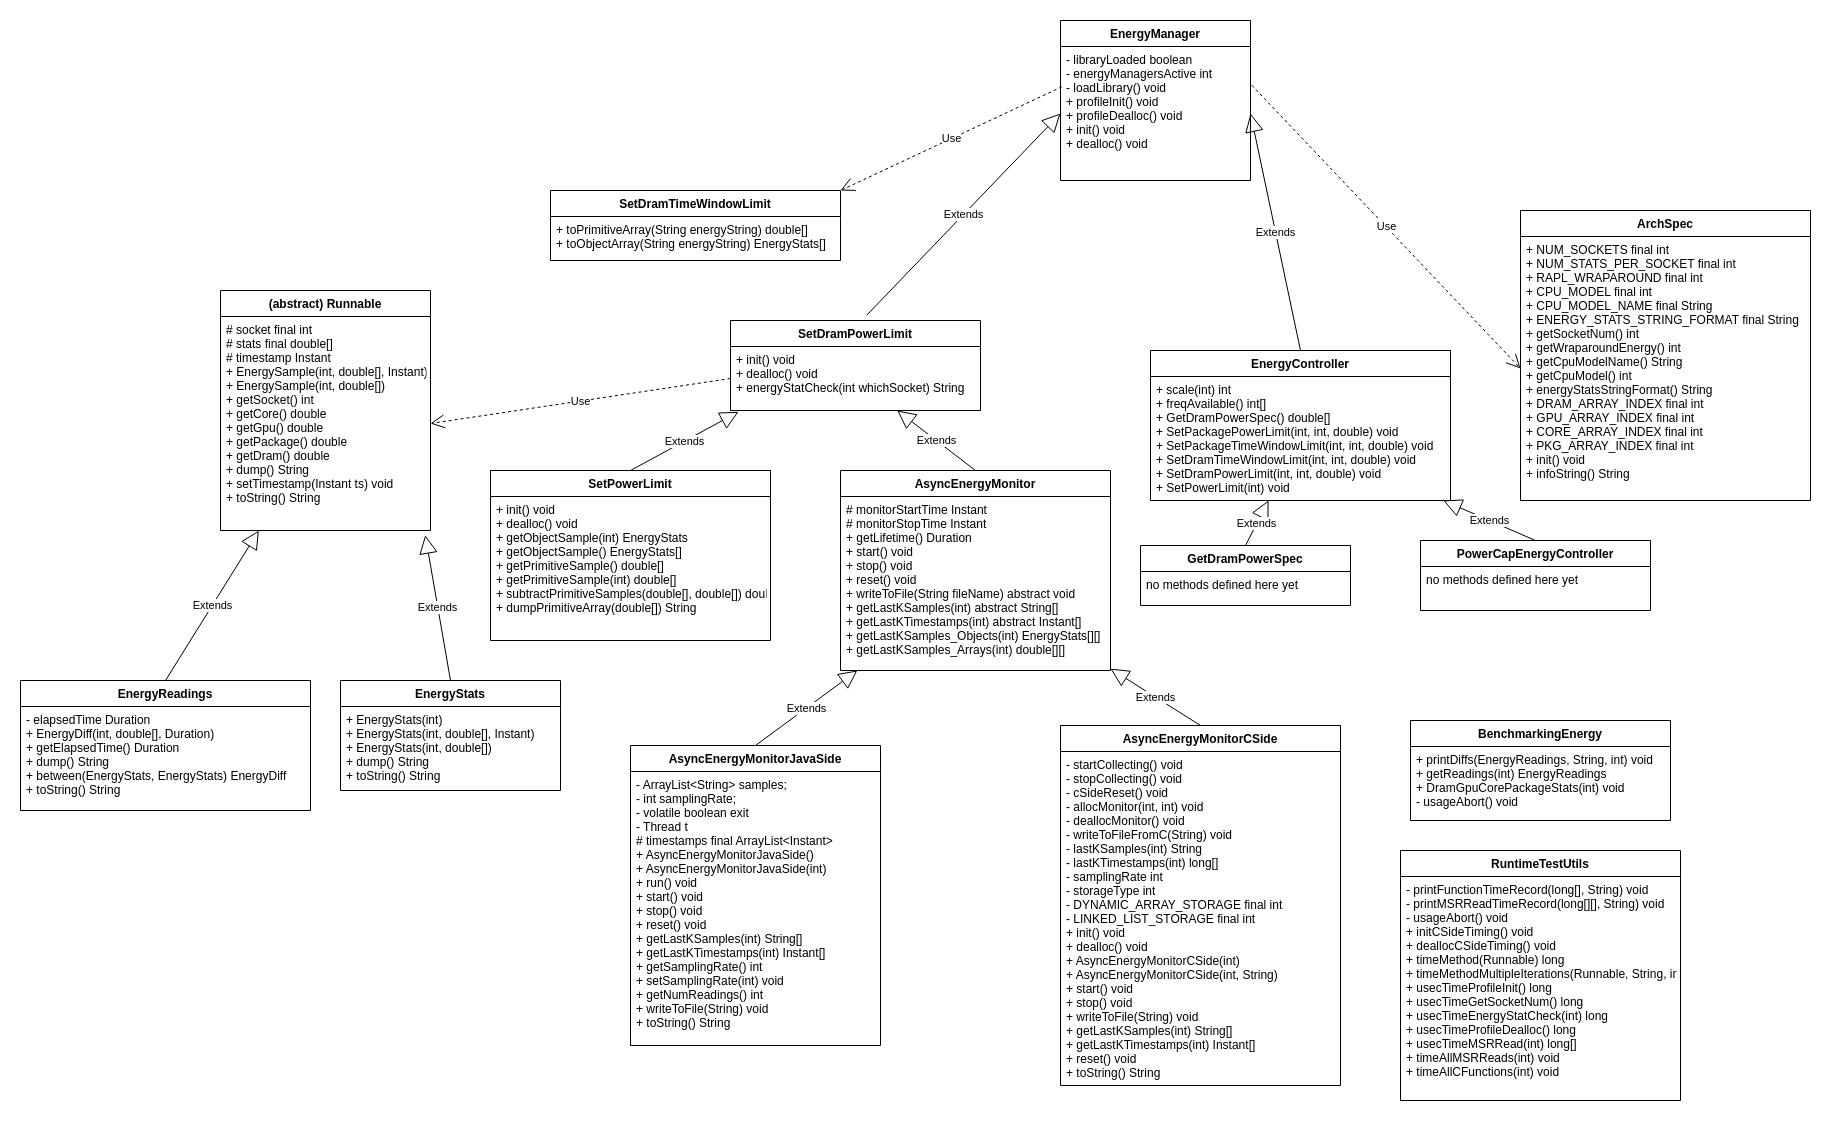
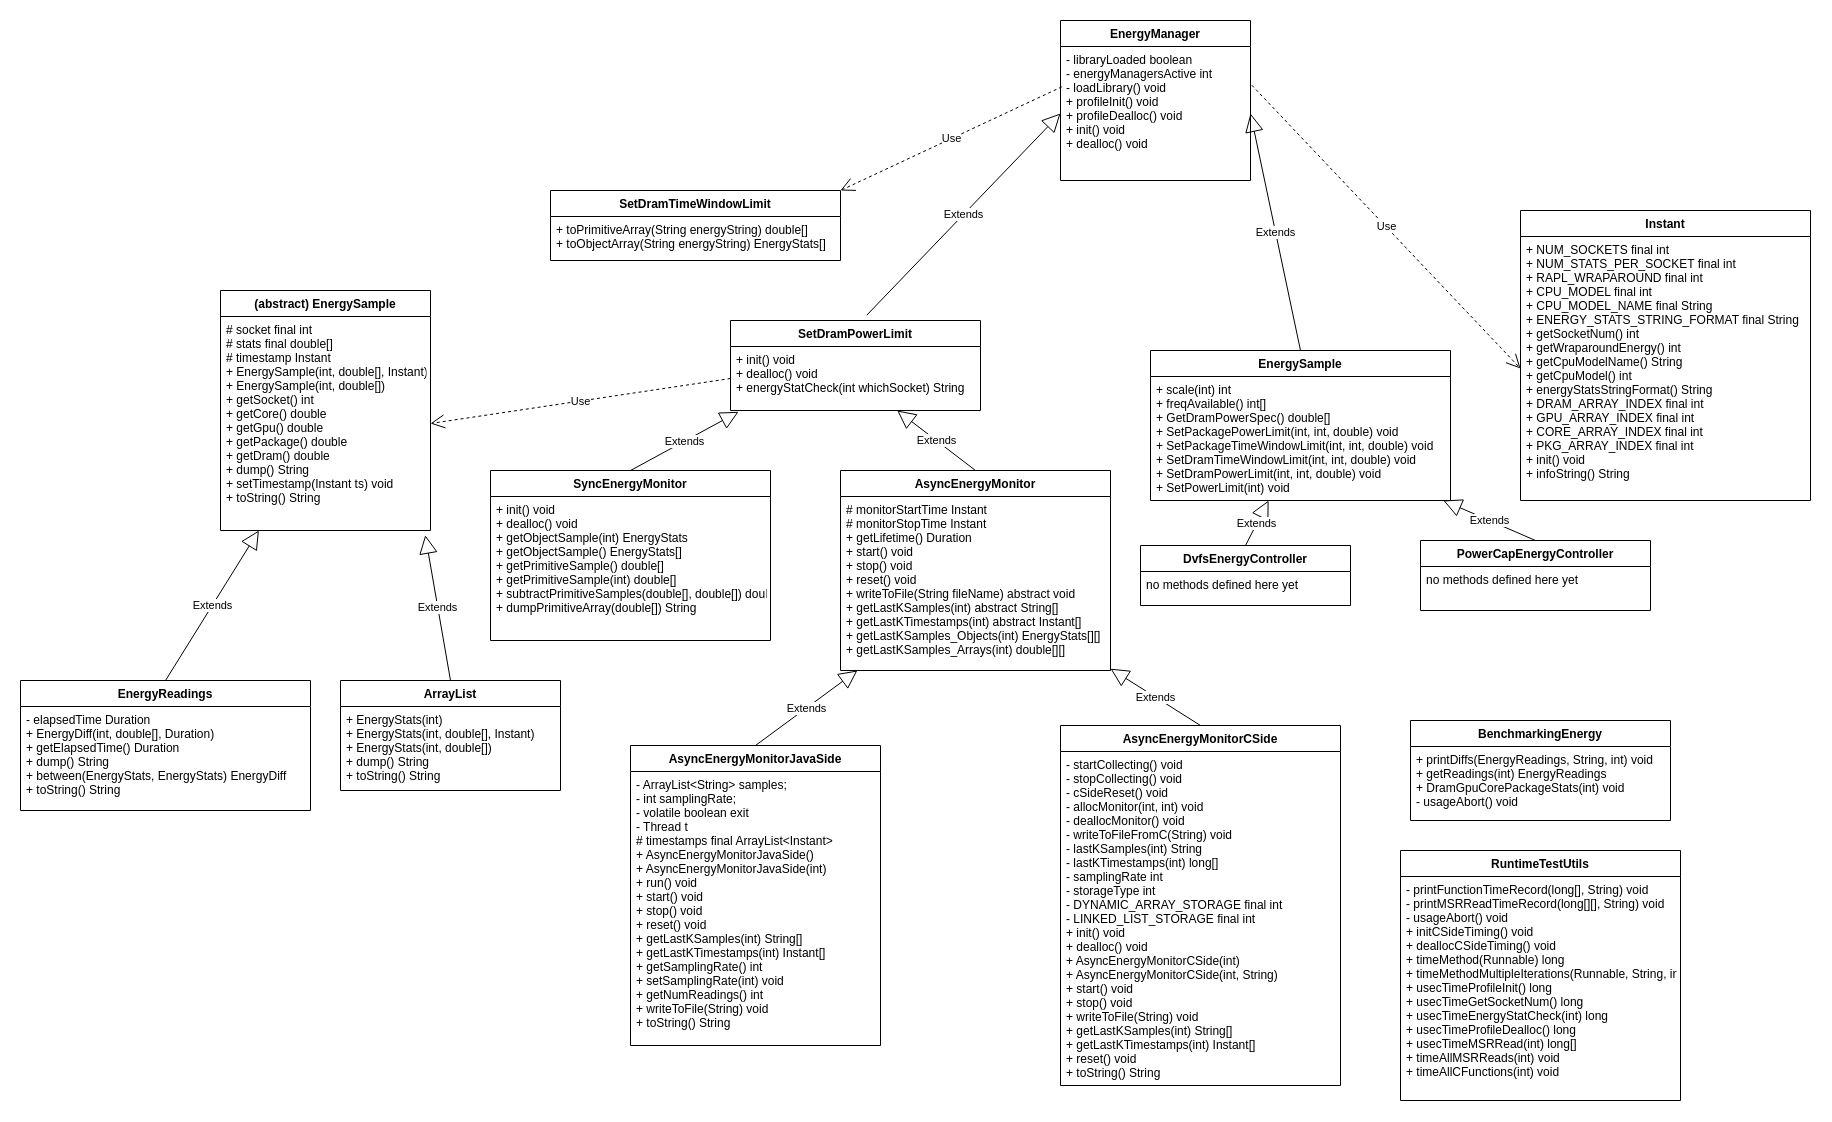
node "ArchSpec": label "ArchSpec" -> "Instant"
node "(abstract) Runnable": label "(abstract) Runnable" -> "(abstract) EnergySample"
node "EnergyController": label "EnergyController" -> "EnergySample"
node "SetPowerLimit": label "SetPowerLimit" -> "SyncEnergyMonitor"
node "GetDramPowerSpec": label "GetDramPowerSpec" -> "DvfsEnergyController"
node "EnergyStats": label "EnergyStats" -> "ArrayList"
